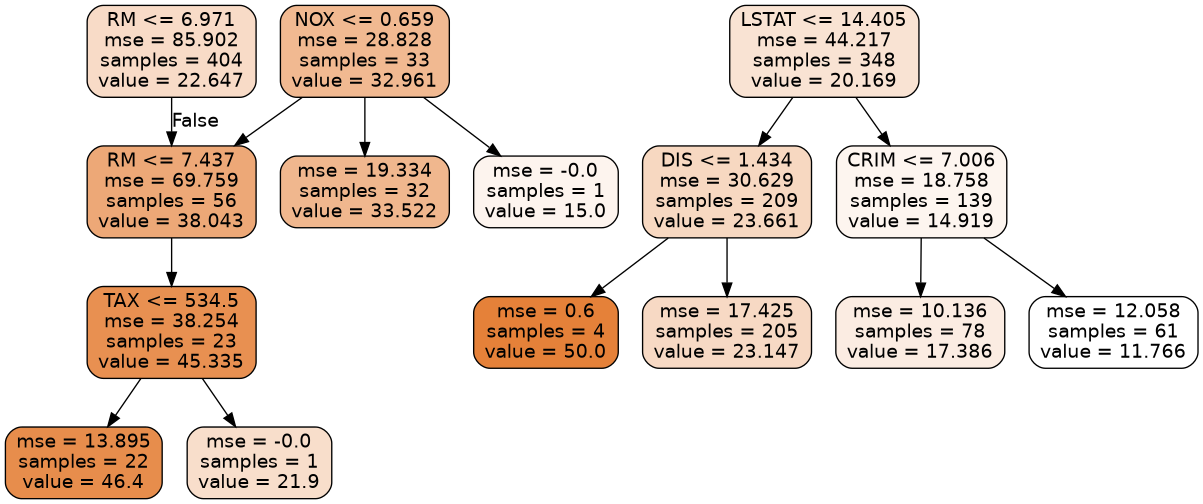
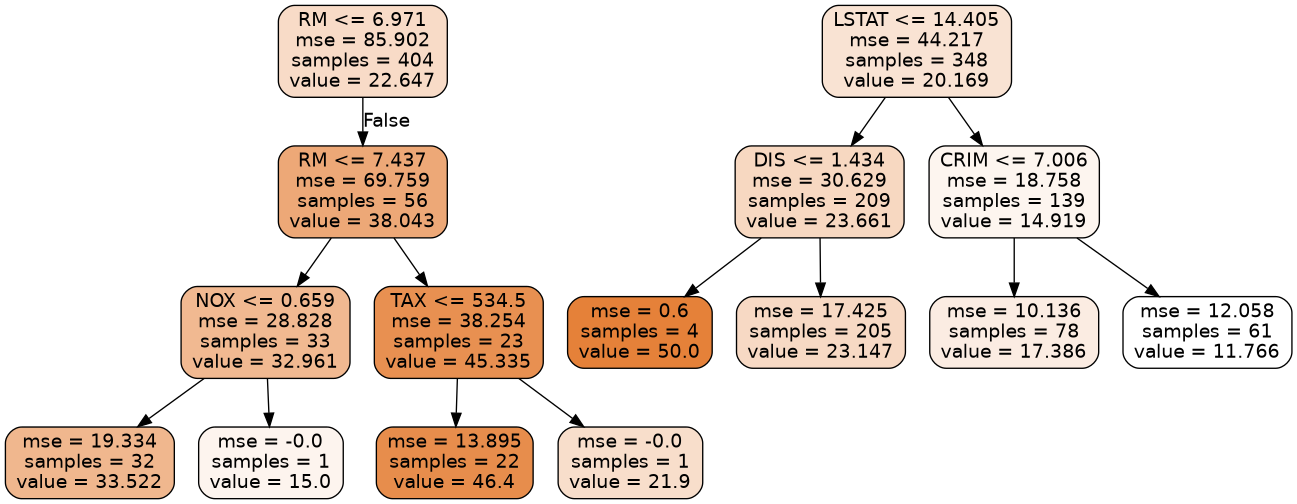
edge "NOX <= 0.659 mse = 28.828 samples = 33 value = 32.961" -> "RM <= 7.437 mse = 69.759 samples = 56 value = 38.043": reversed
